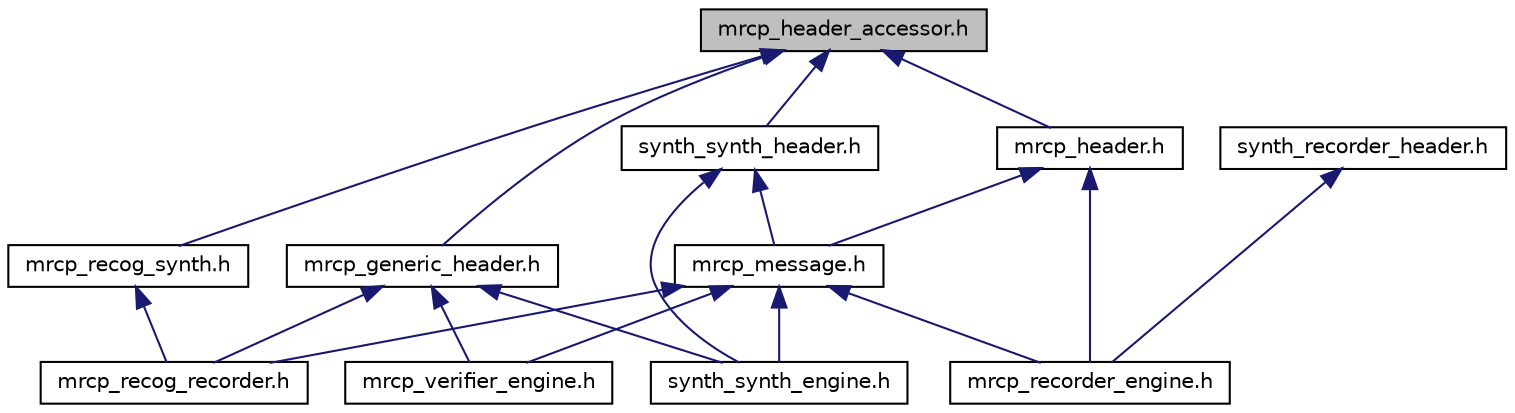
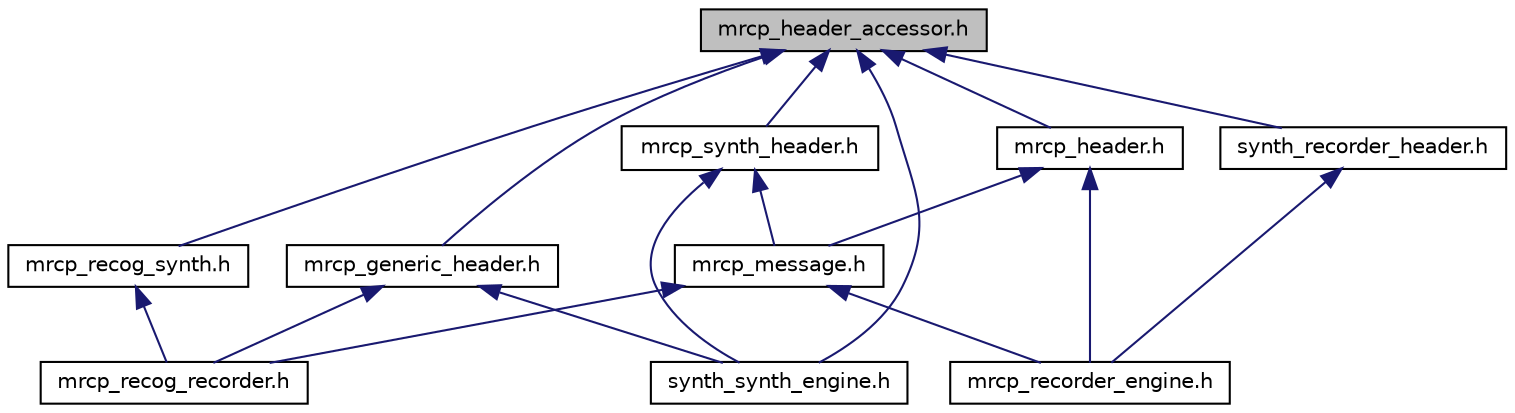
edge "synth_recorder_header.h" -> "mrcp_header_accessor.h": added
node "synth_synth_header.h": label "synth_synth_header.h" -> "mrcp_synth_header.h"
edge "synth_synth_engine.h" -> "mrcp_message.h": now "synth_synth_engine.h" -> "mrcp_header_accessor.h"
node "mrcp_verifier_engine.h": removed
